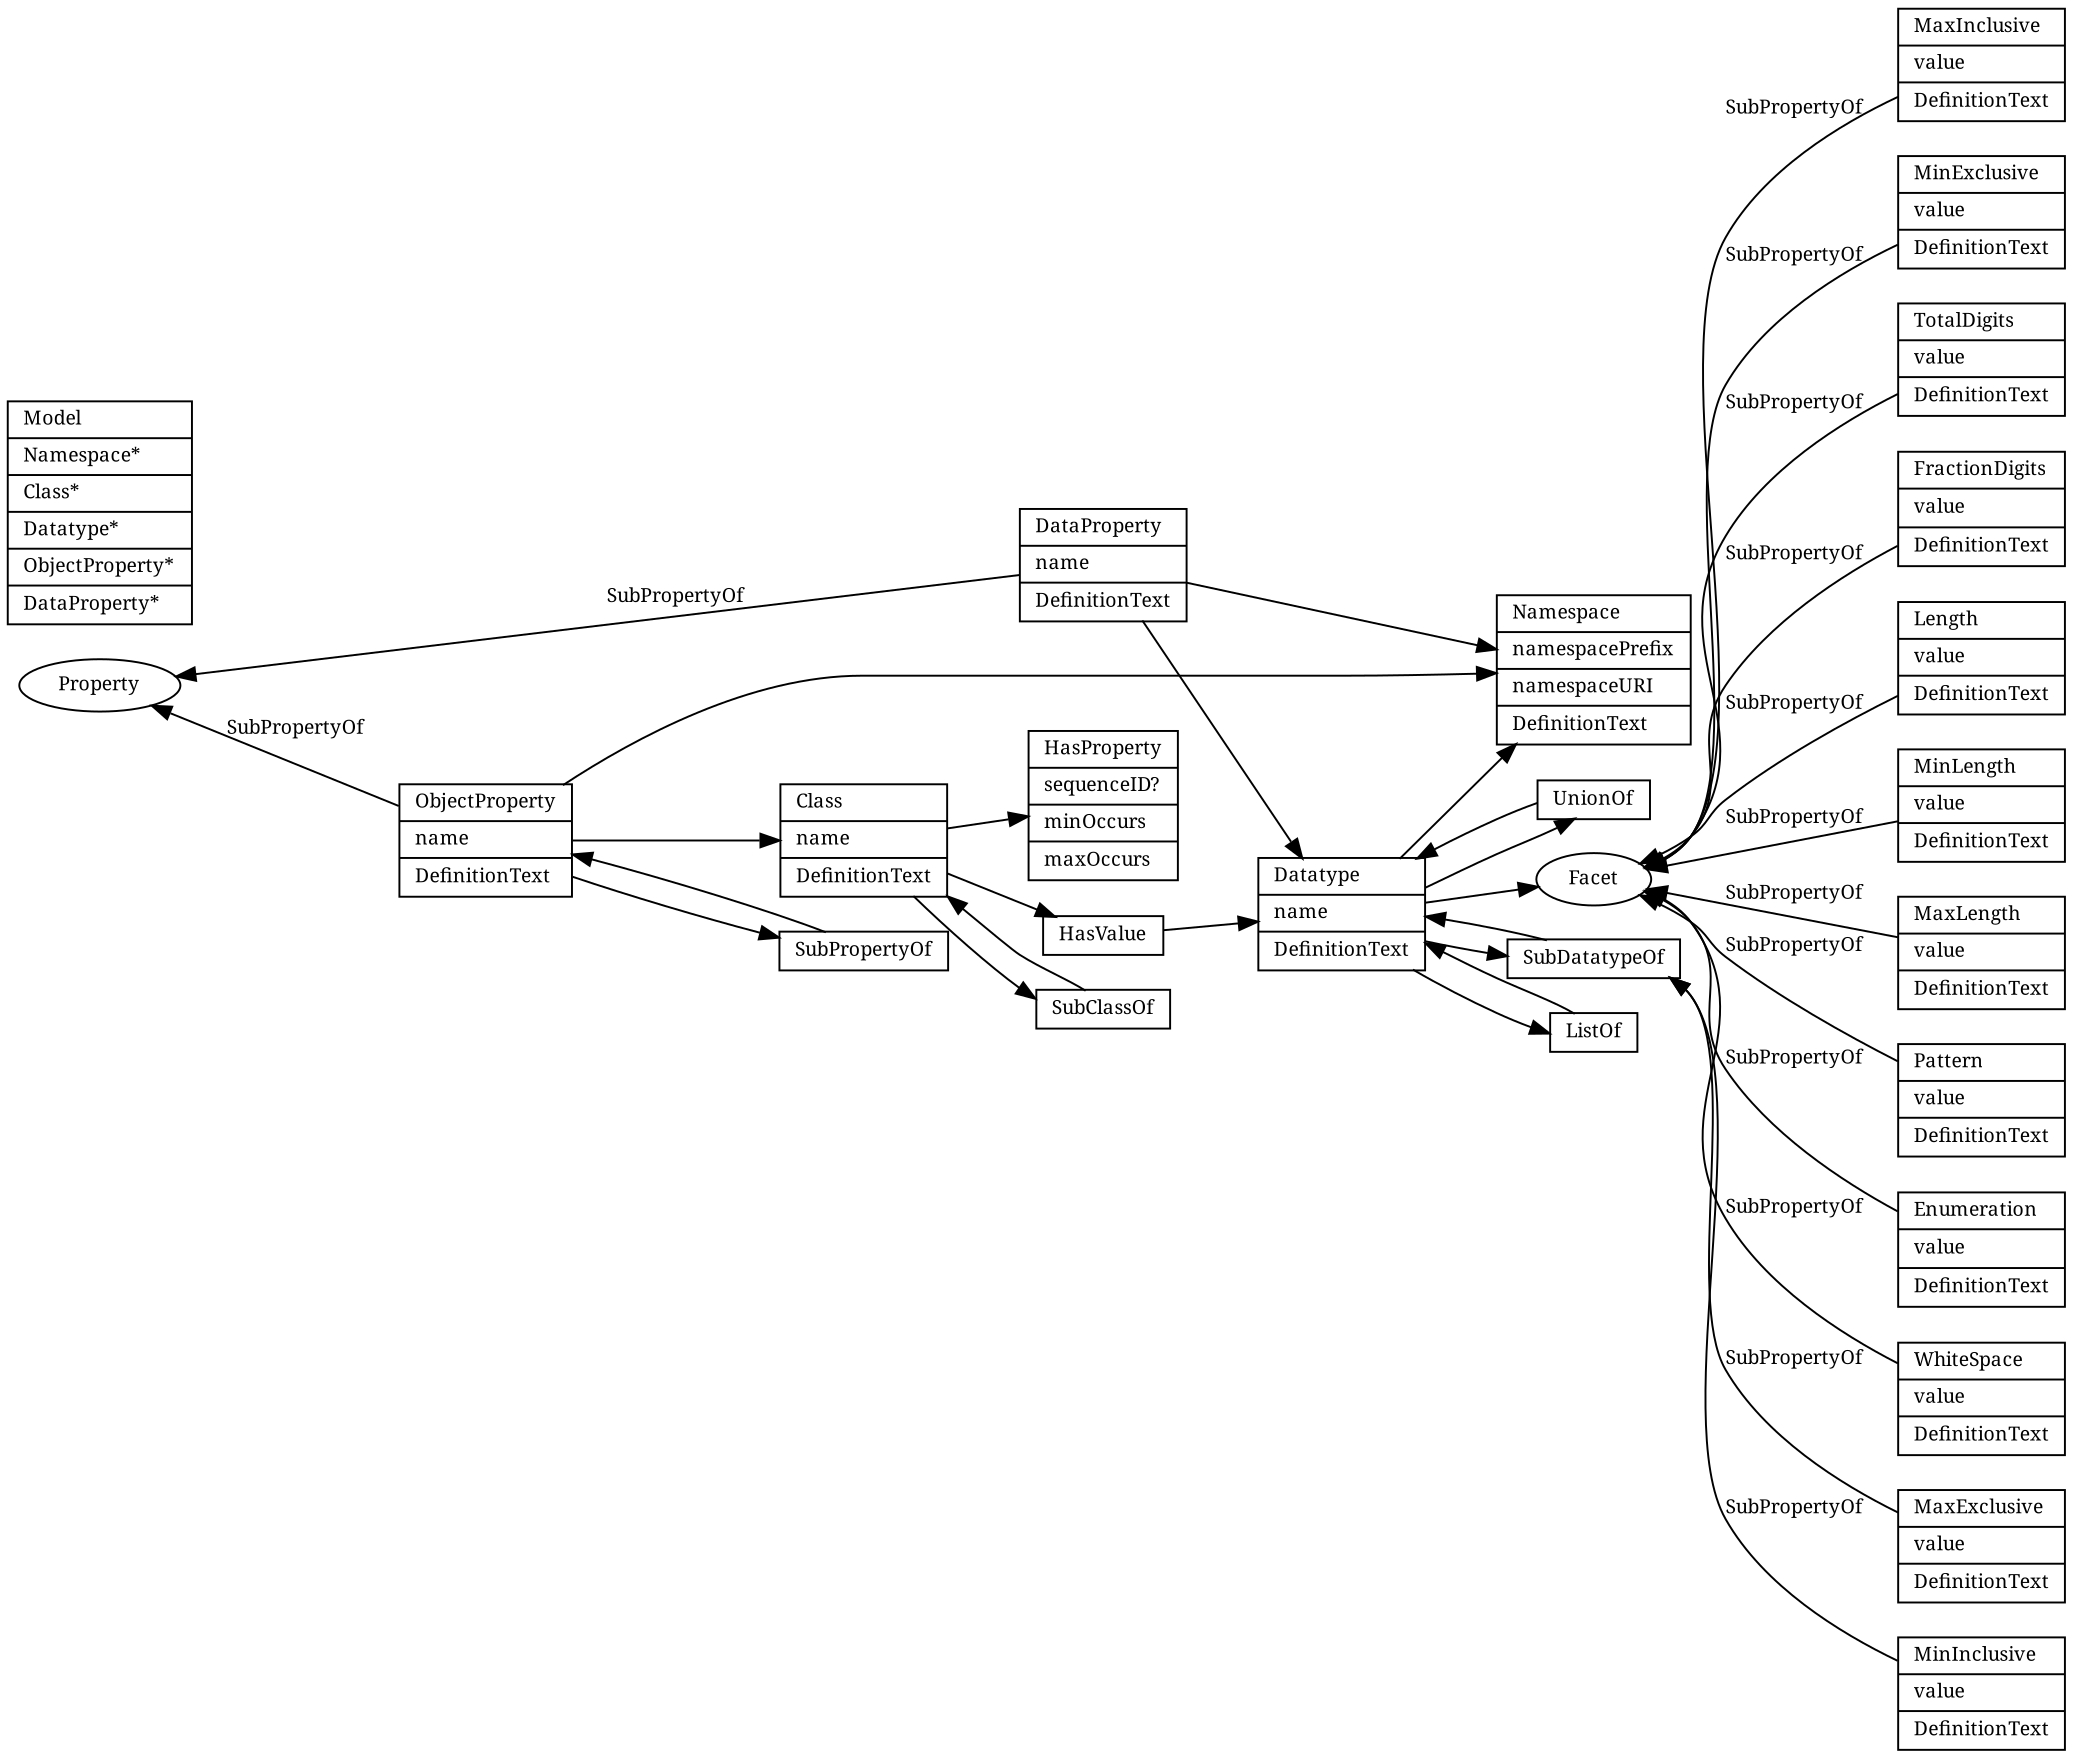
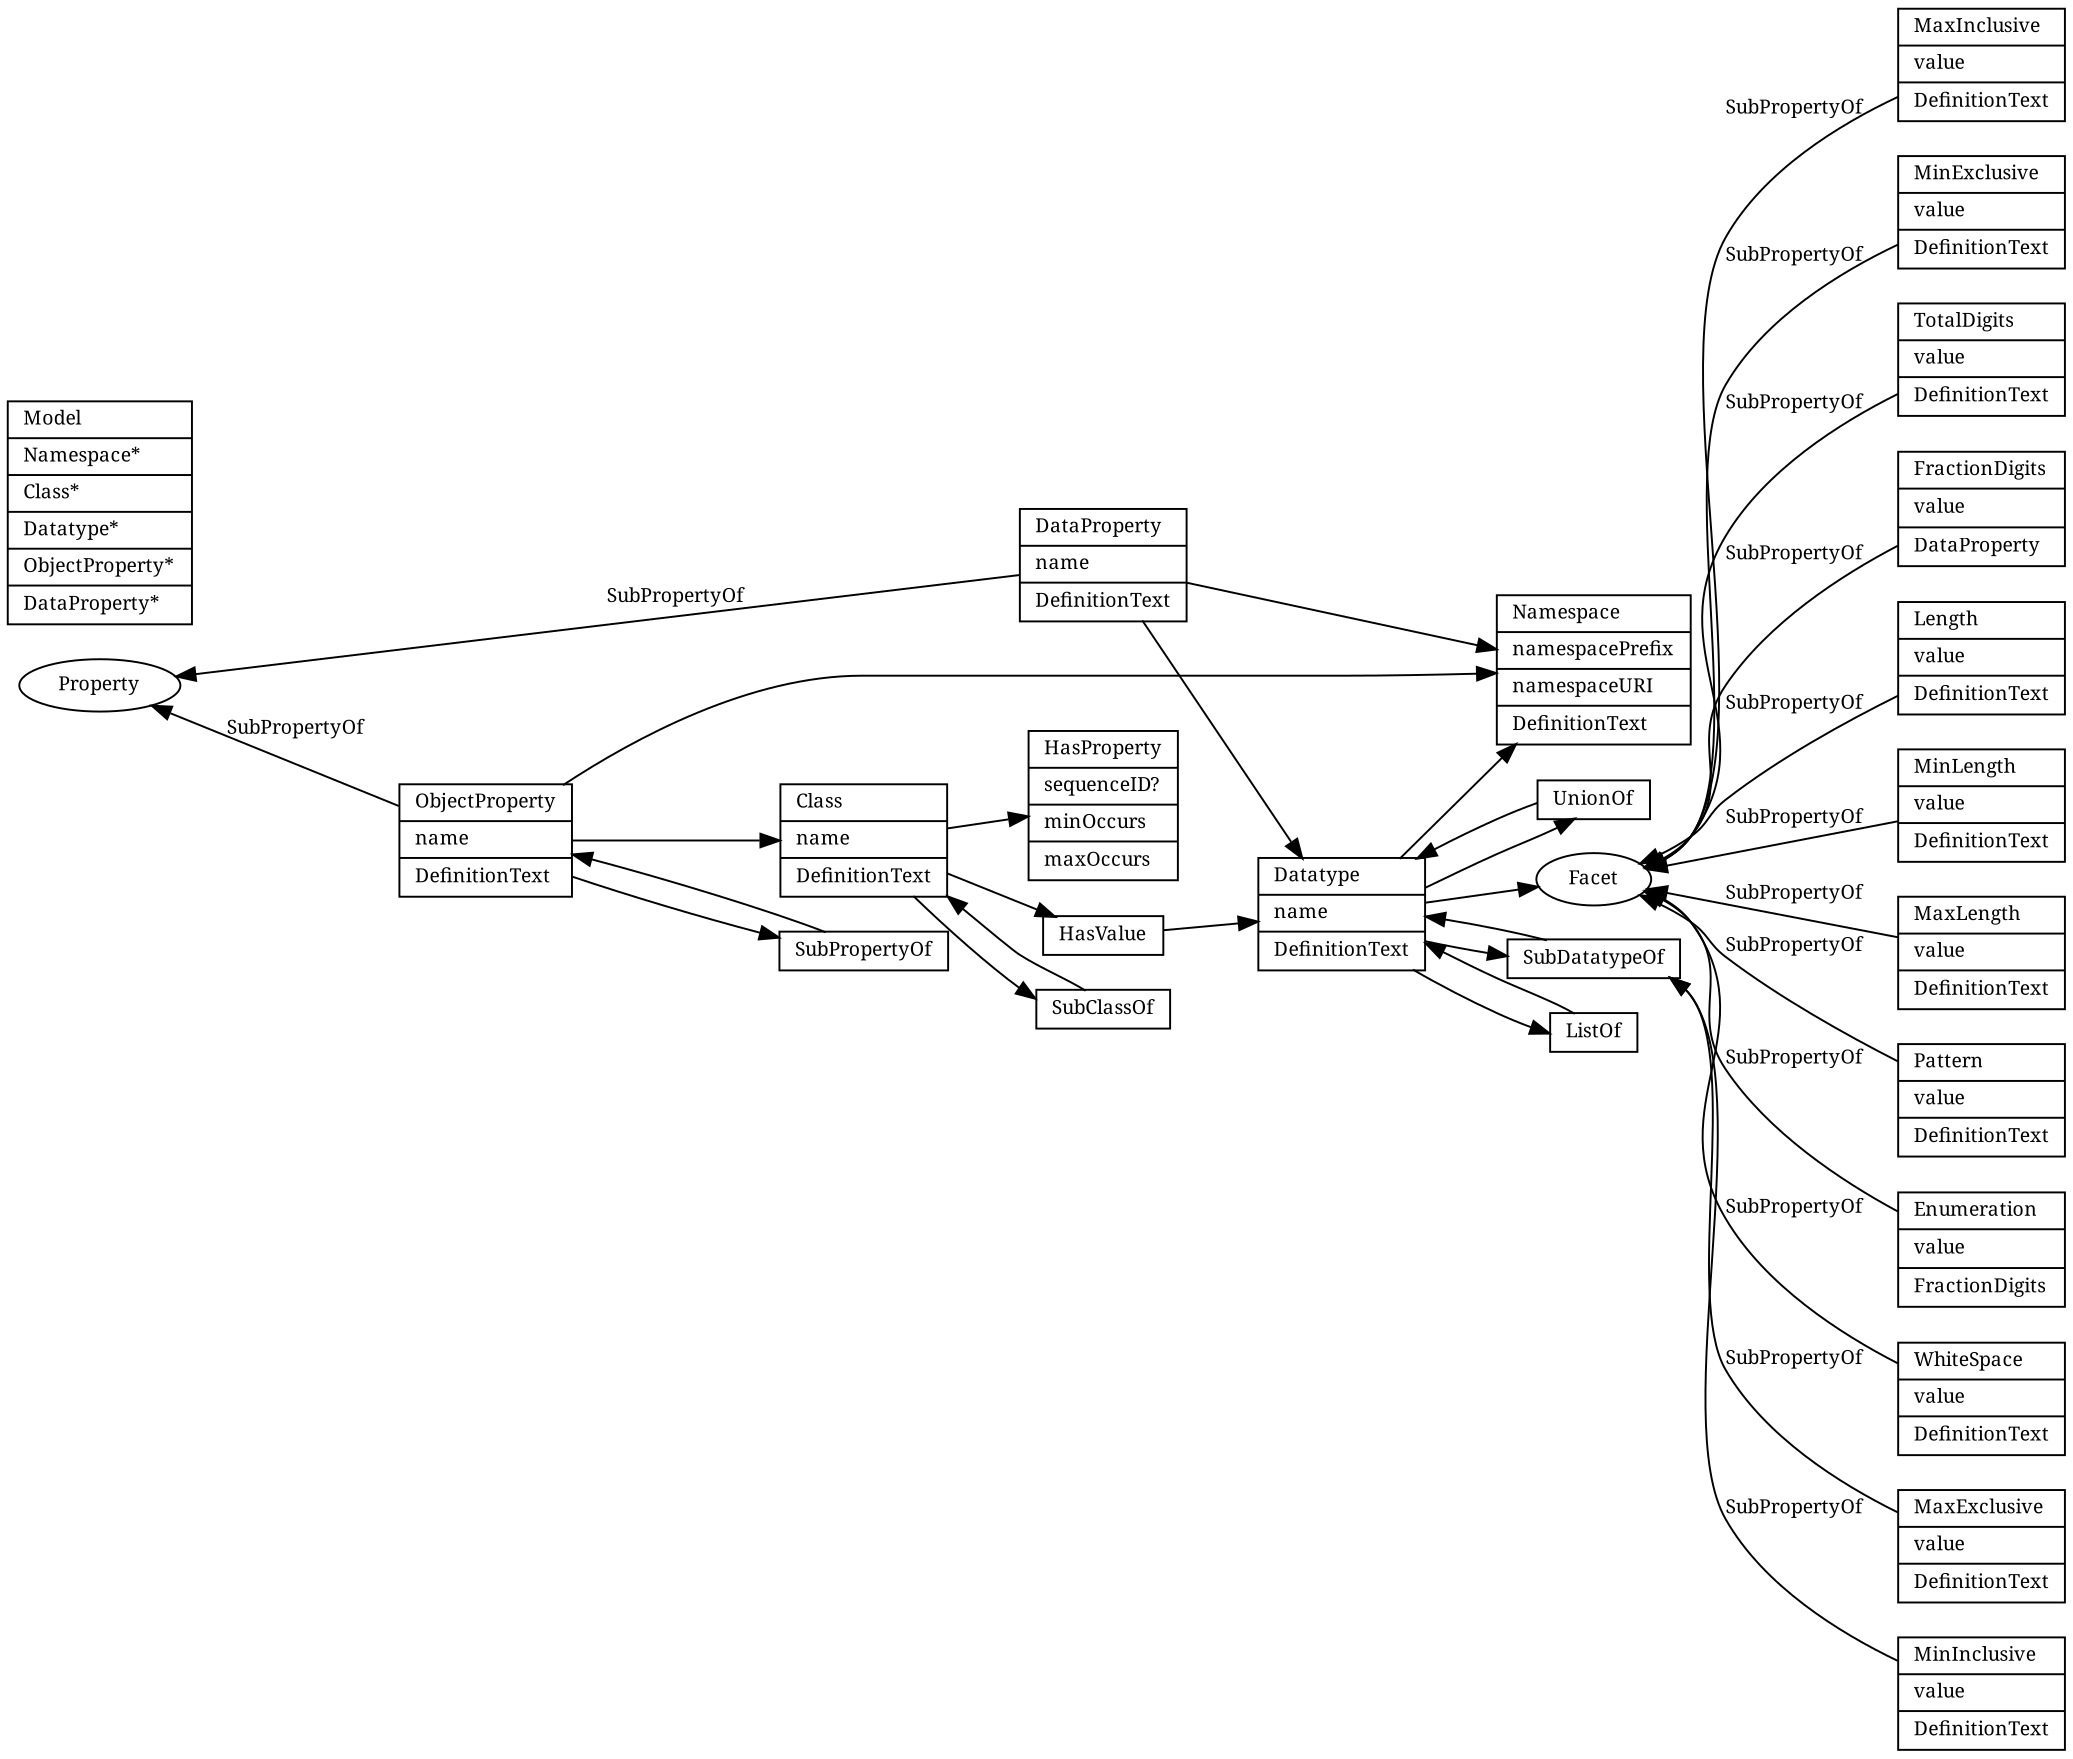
node "FractionDigits": text "DefinitionText" -> "DataProperty"
node "Enumeration": text "DefinitionText" -> "FractionDigits"
